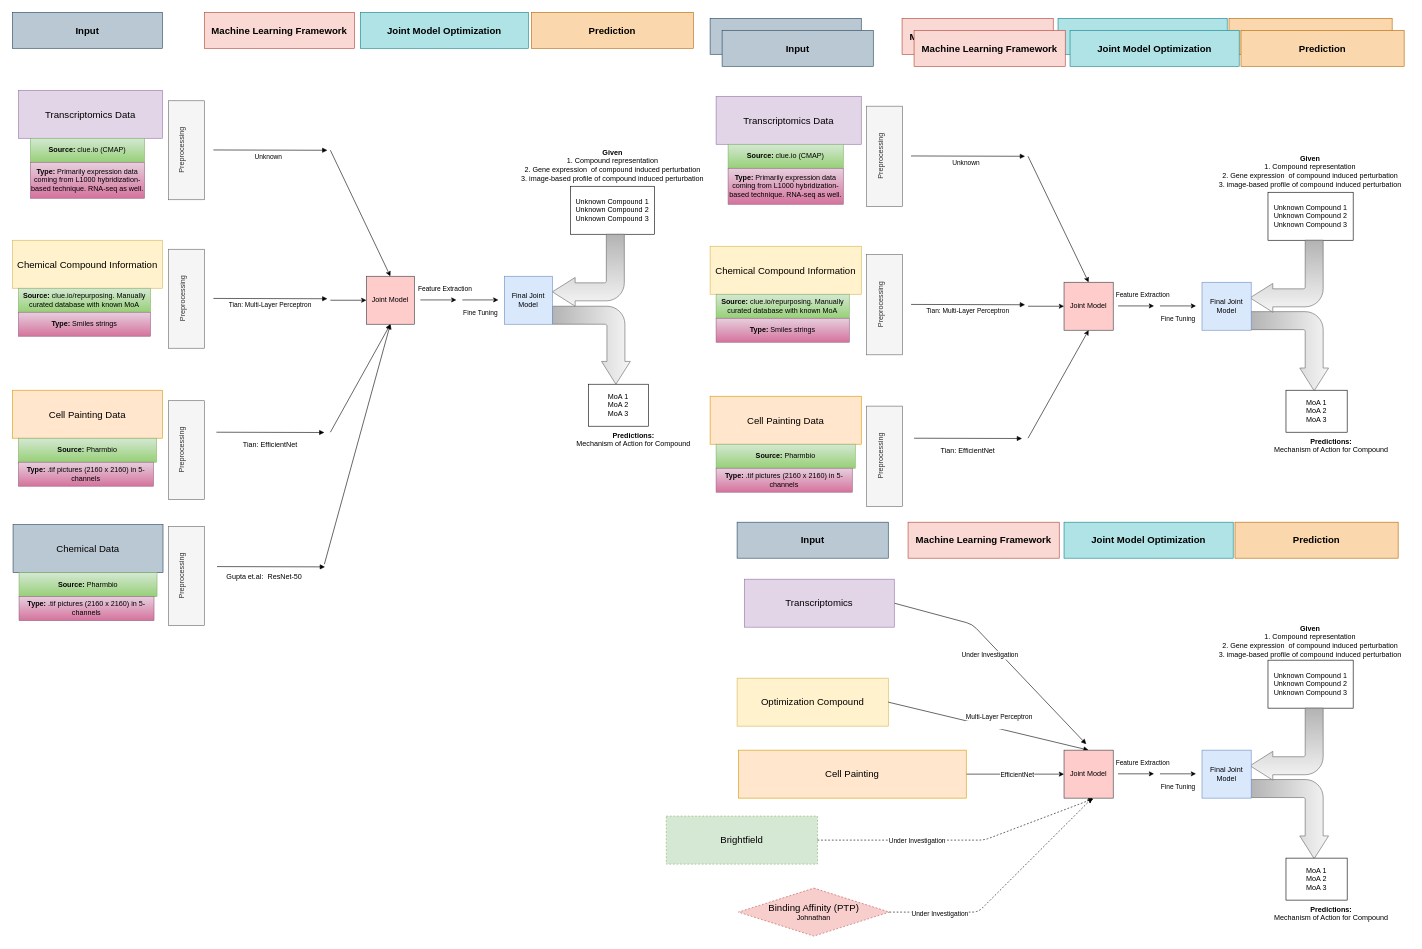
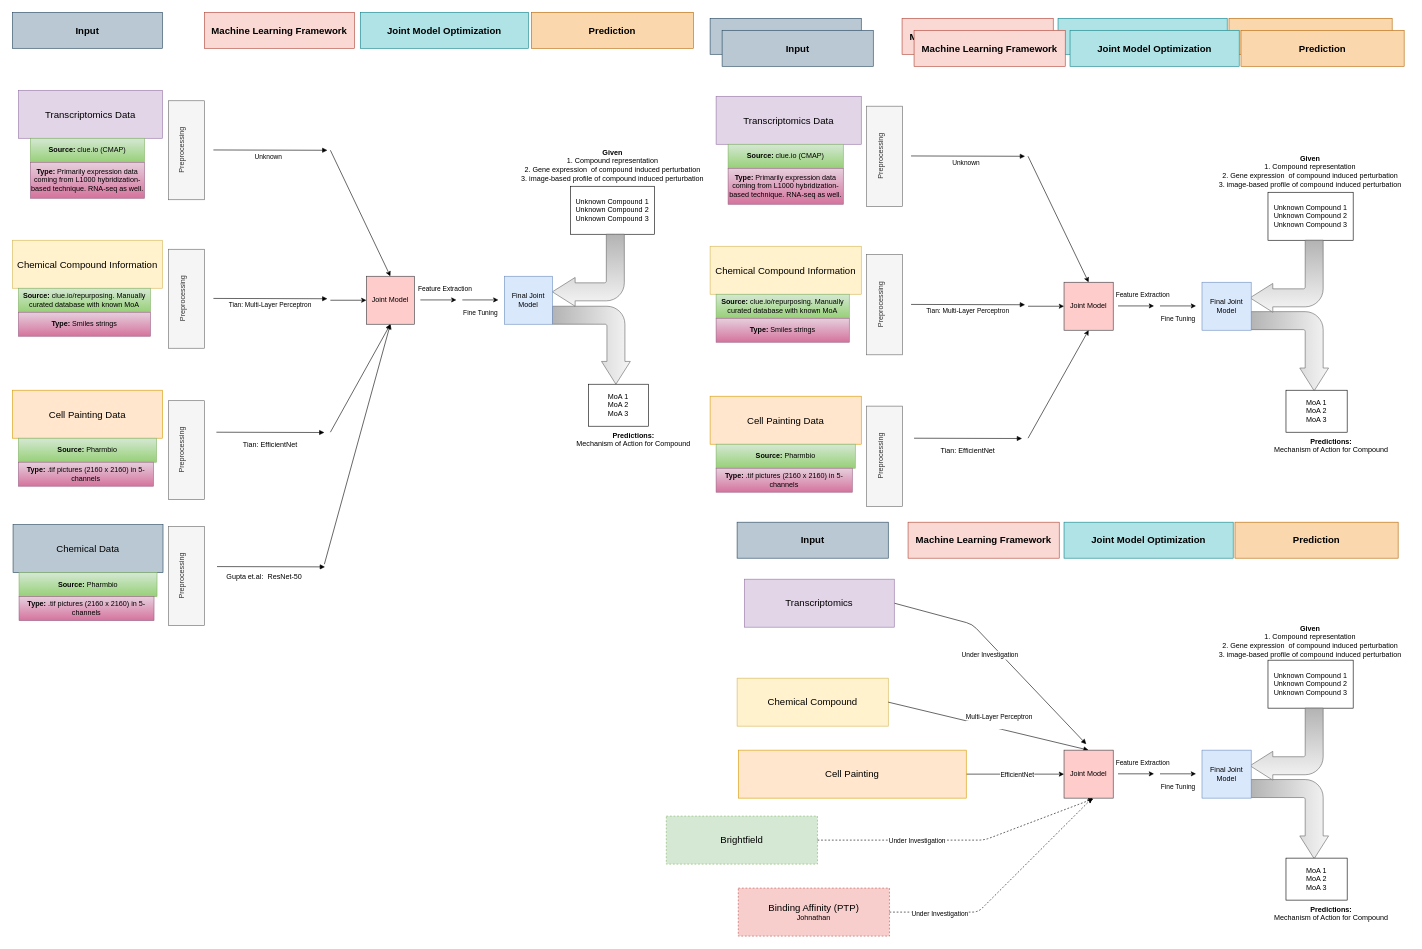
node "Optimization Compound": label "Optimization Compound" -> "Chemical Compound"
node "Binding Affinity (PTP) Johnathan": shape diamond -> rectangle
